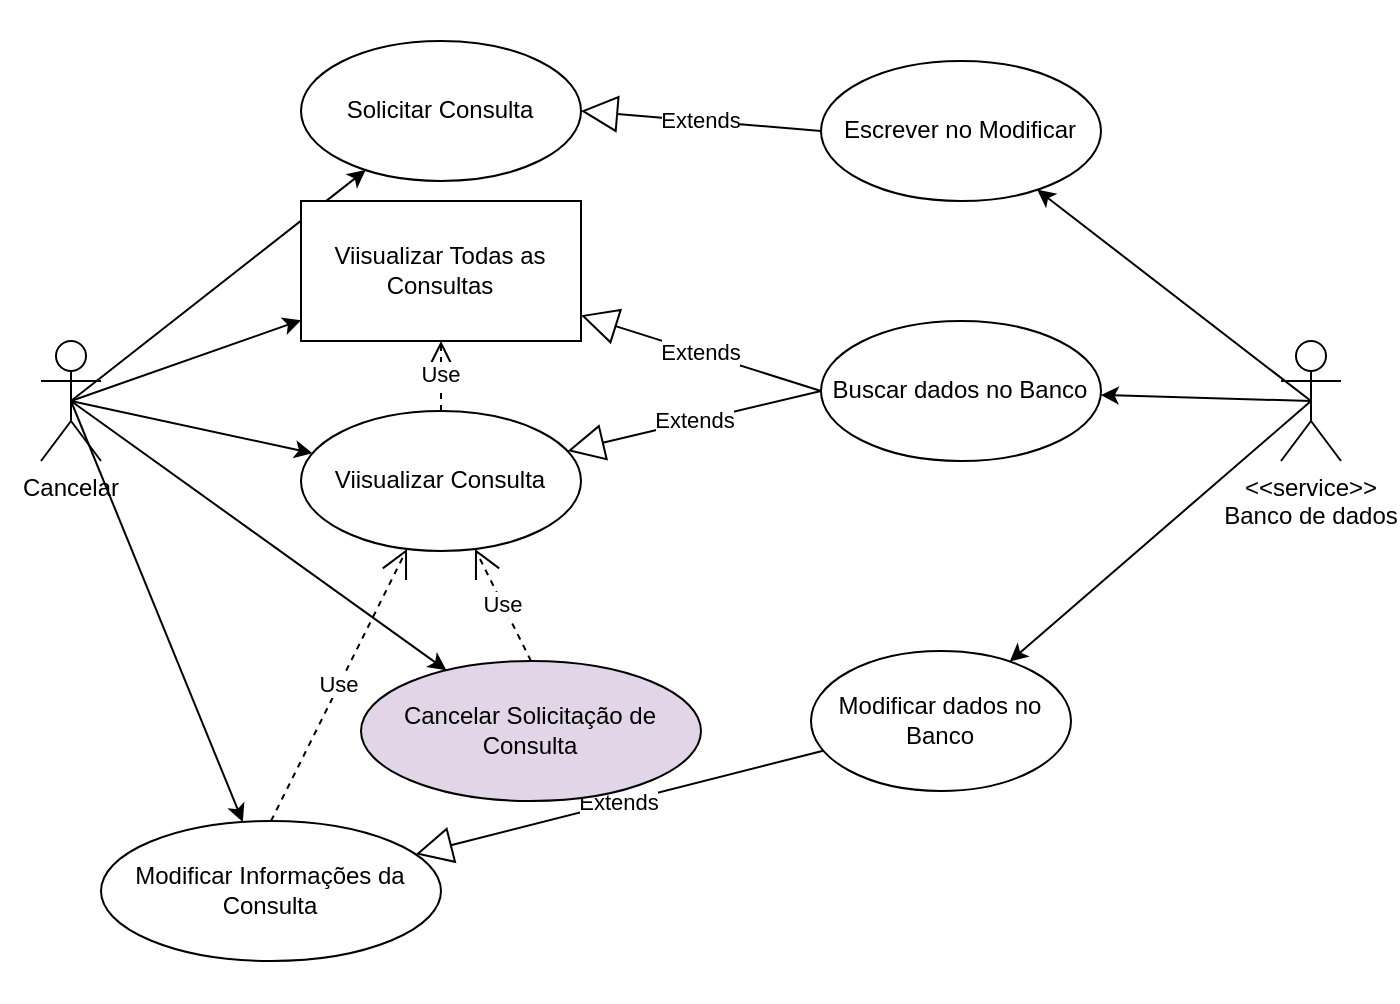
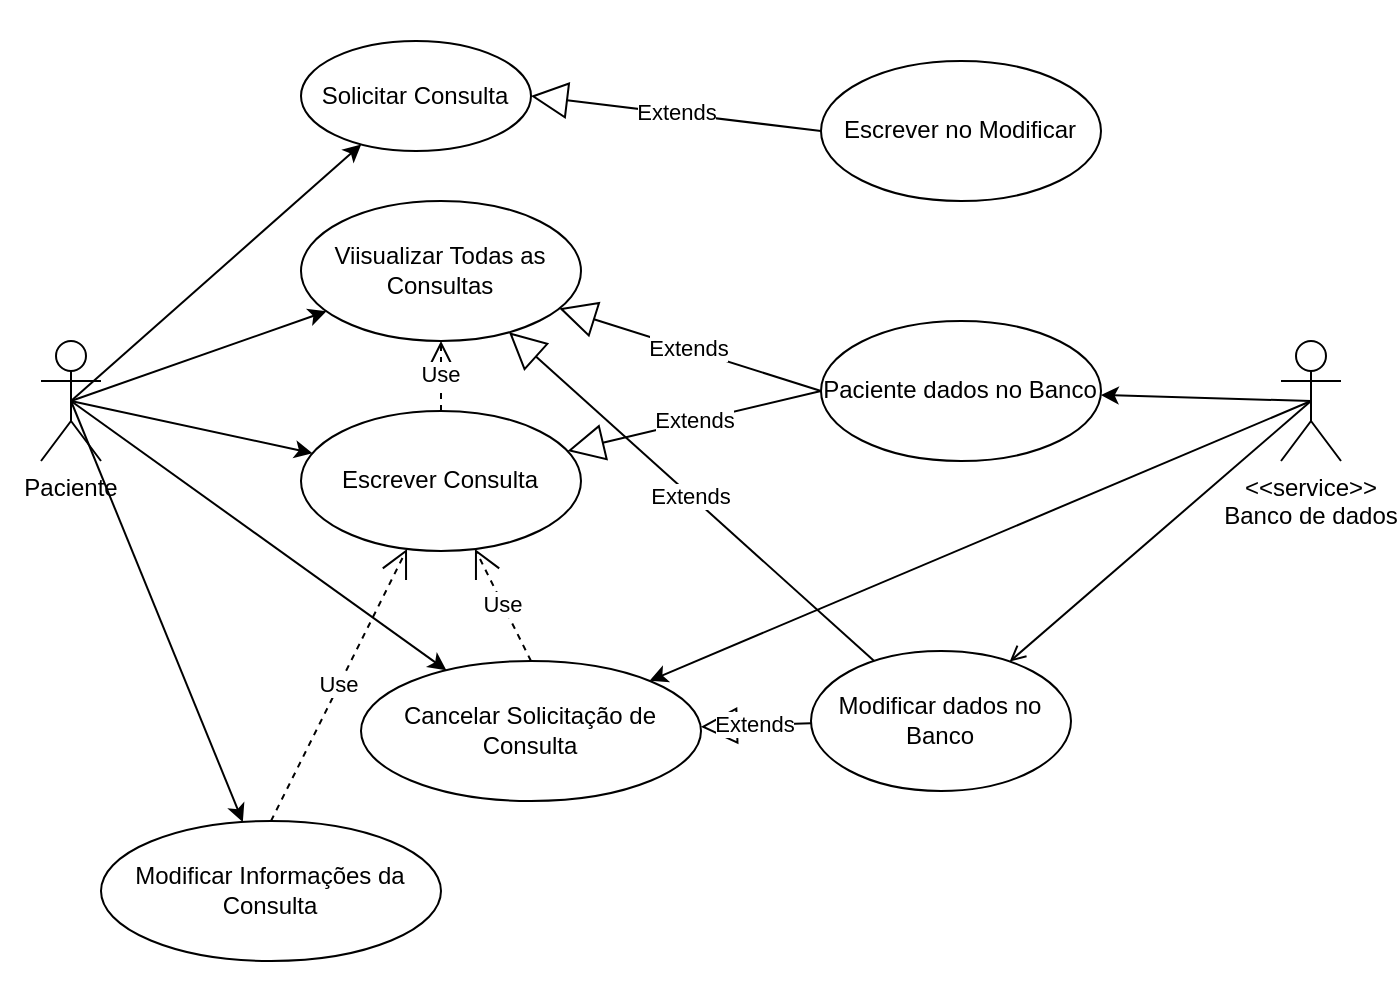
node "Solicitar Consulta": size 280x140 -> 230x110
node "Viisualizar Todas as Consultas": shape rectangle -> ellipse
edge "<<service>> Banco de dados" -> "Escrever no Modificar": now "<<service>> Banco de dados" -> "Cancelar Solicitação de Consulta"
node "Buscar dados no Banco": label "Buscar dados no Banco" -> "Paciente dados no Banco"
node "Viisualizar Consulta": label "Viisualizar Consulta" -> "Escrever Consulta"
node "Cancelar": label "Cancelar" -> "Paciente"
edge "<<service>> Banco de dados" -> "Modificar dados no Banco": arrowhead classic -> open
edge "Modificar dados no Banco" -> "Cancelar Solicitação de Consulta": added, label "Extends"
node "Cancelar Solicitação de Consulta": fillcolor #e1d5e7 -> #ffffff
edge "Modificar dados no Banco" -> "Modificar Informações da Consulta": now "Modificar dados no Banco" -> "Viisualizar Todas as Consultas"
